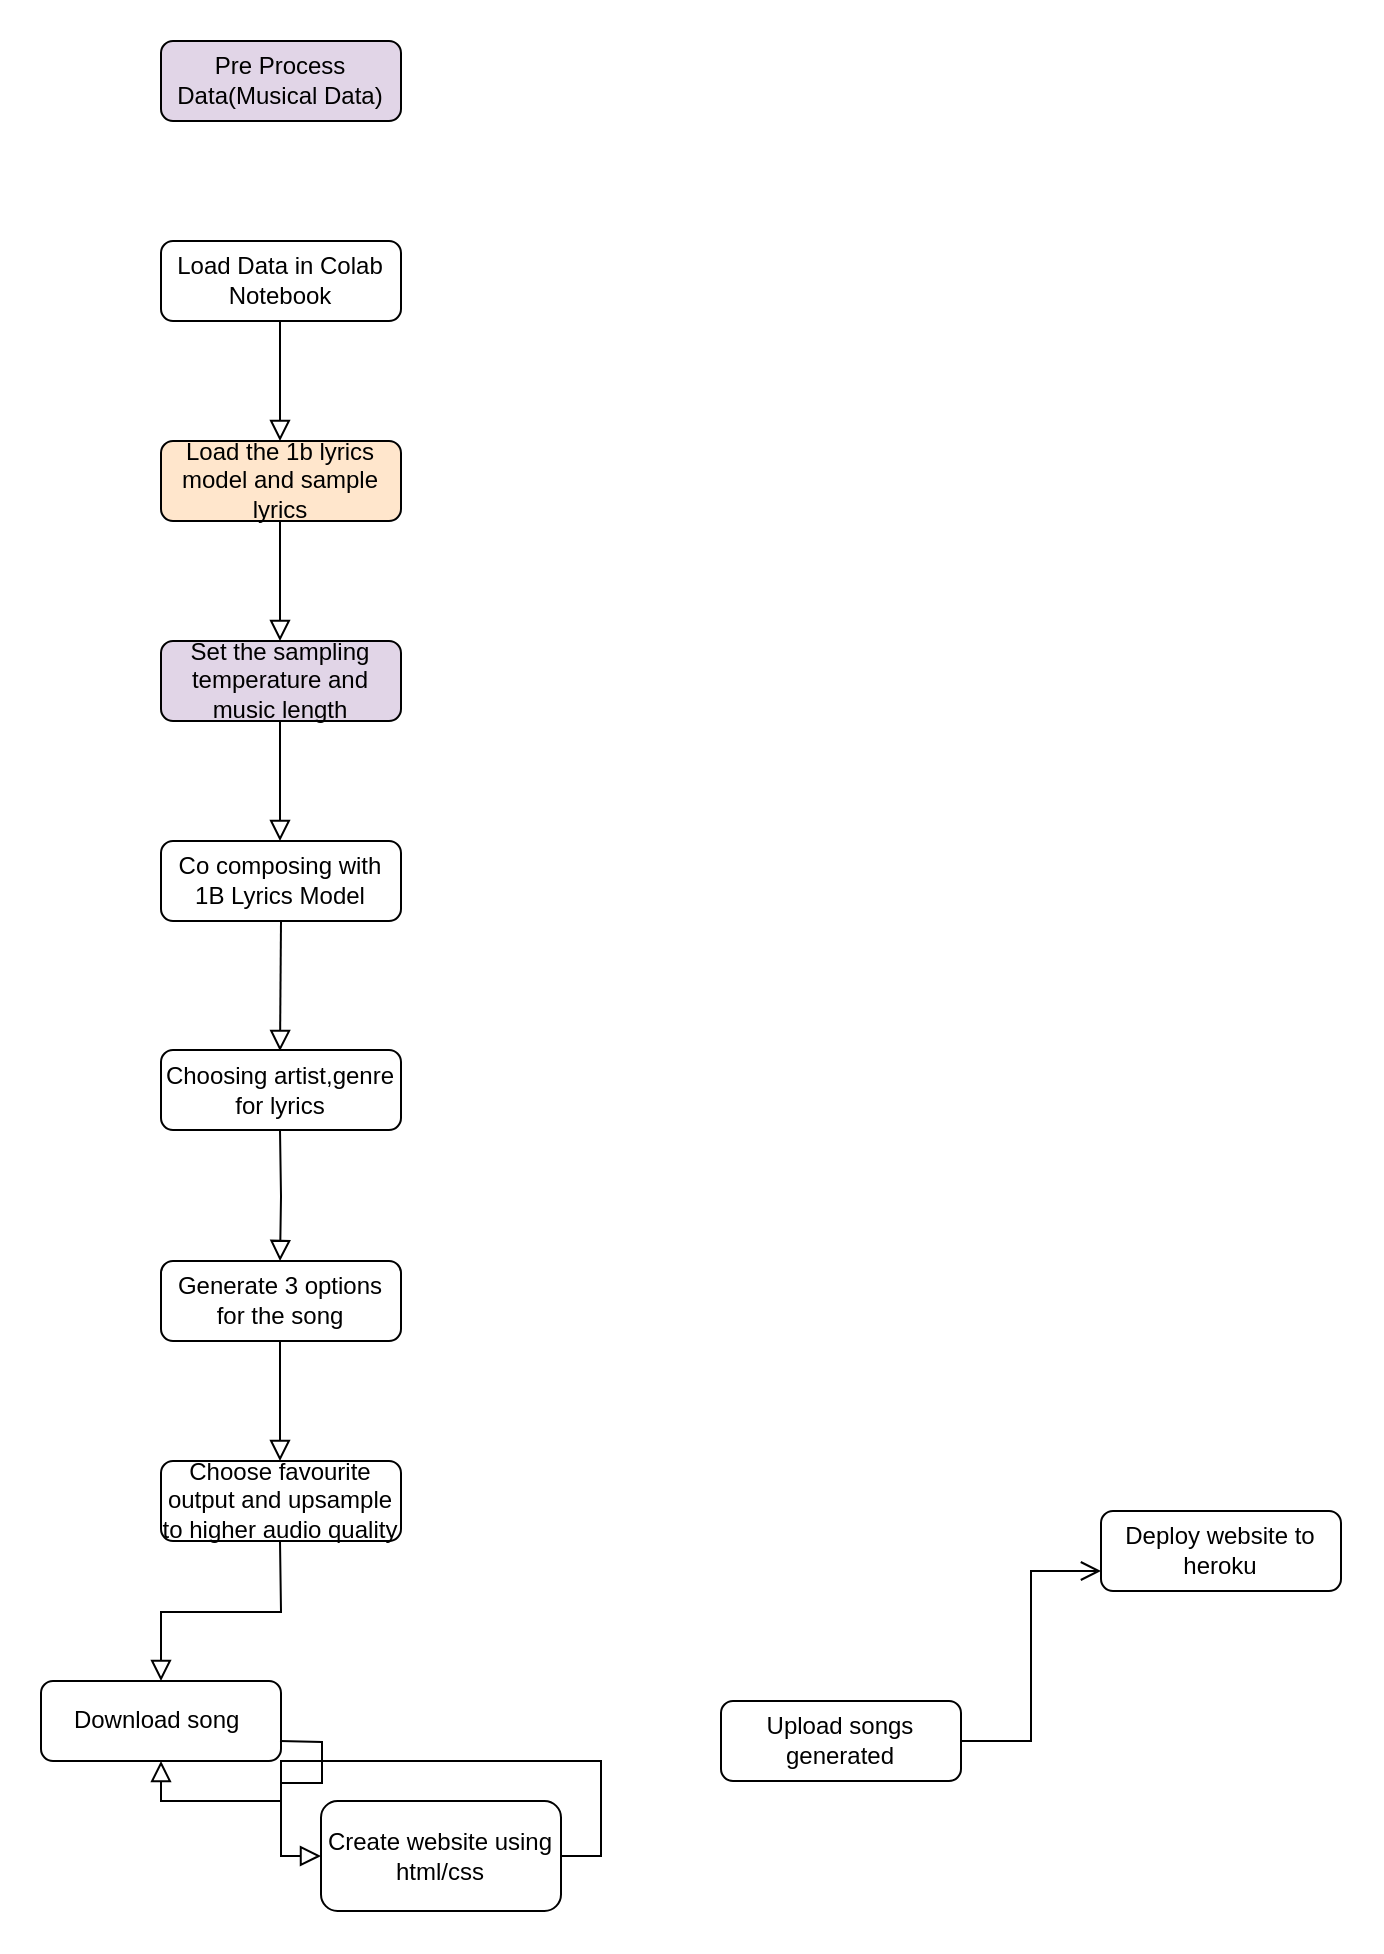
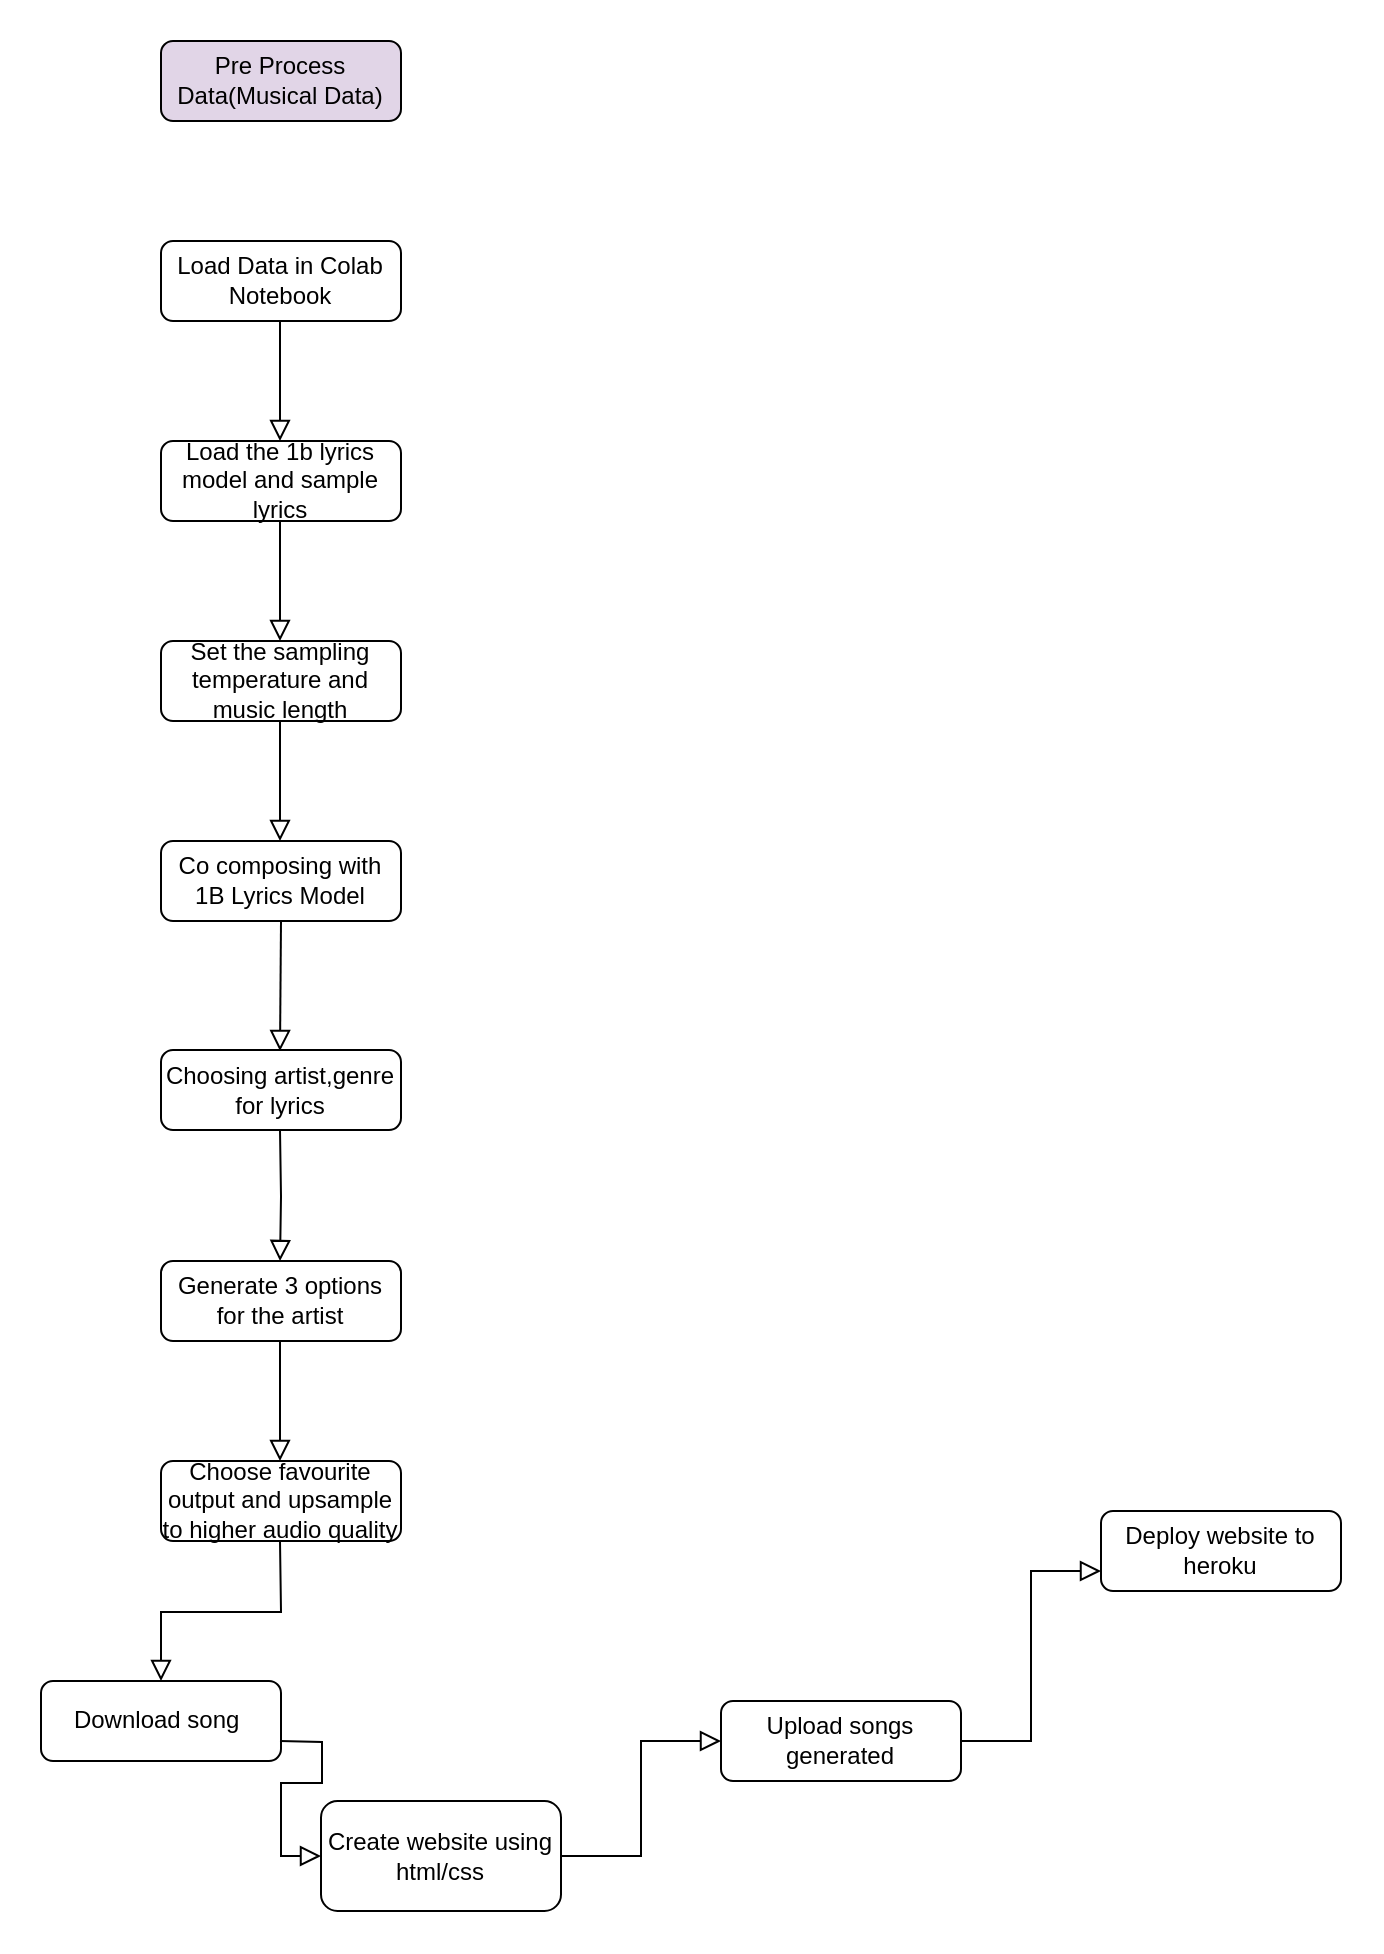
node "Load the 1b lyrics model and sample lyrics": fillcolor #ffe6cc -> #ffffff
node "Set the sampling temperature and music length": fillcolor #e1d5e7 -> #ffffff
node "Generate 3 options for the song": label "Generate 3 options for the song" -> "Generate 3 options for the artist"
edge "Upload songs generated" -> "Deploy website to heroku": arrowhead open -> block
edge "Create website using html/css" -> "Download song": now "Create website using html/css" -> "Upload songs generated"
